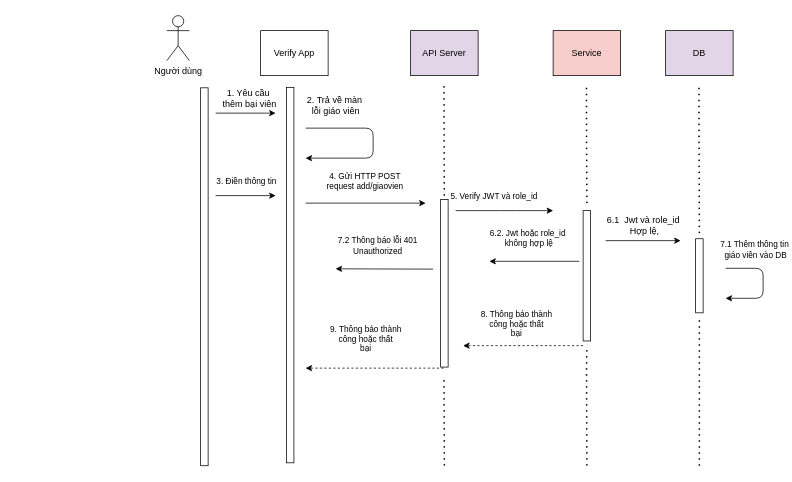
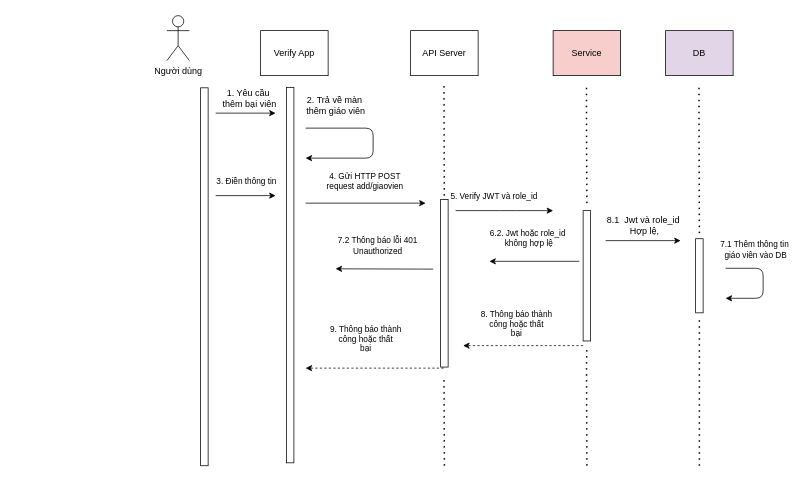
node "API Server": fillcolor #e1d5e7 -> #ffffff
node "2. Trả về màn lỗi giáo viên": label "2. Trả về màn lỗi giáo viên" -> "2. Trả về màn thêm giáo viên"
node "6.1 Jwt và role_id Hợp lệ,": label "6.1 Jwt và role_id Hợp lệ," -> "8.1 Jwt và role_id Hợp lệ,"
